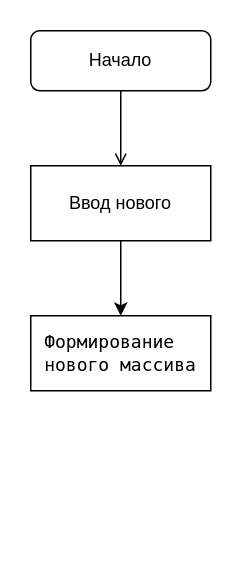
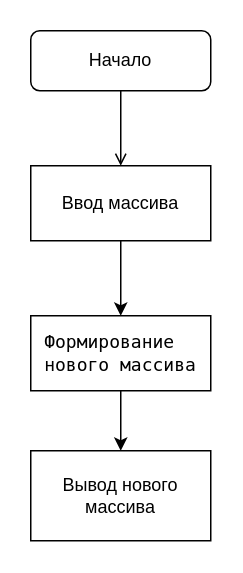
node "Ввод нового": label "Ввод нового" -> "Ввод массива"
edge "Формирование нового массива" -> "Вывод нового массива": added
node "Вывод нового массива": added
